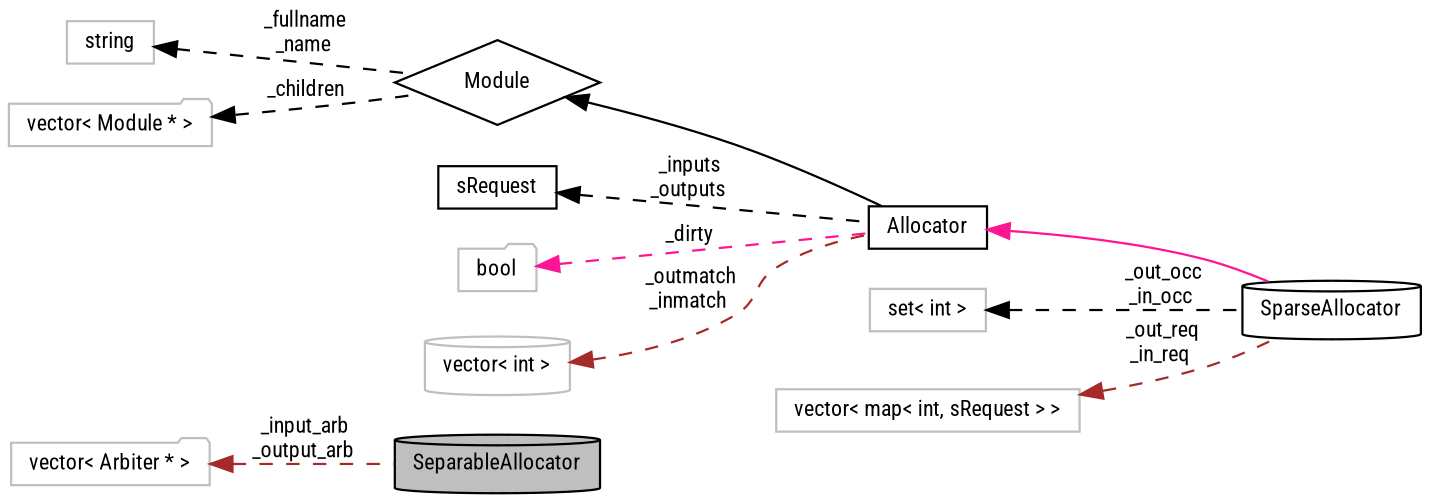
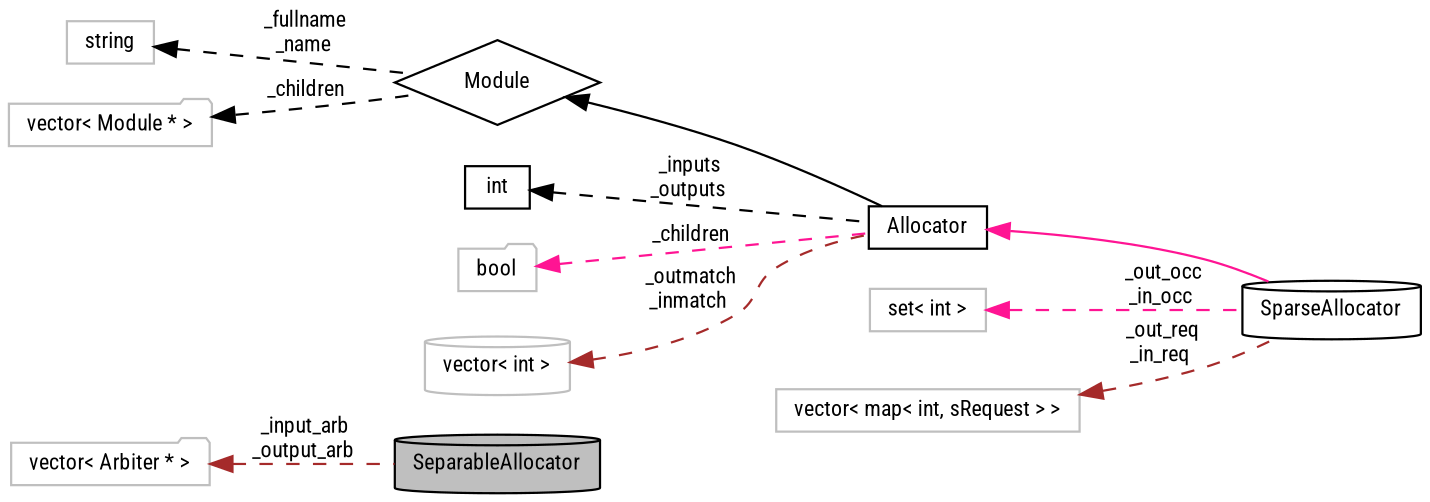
node "sRequest": label "sRequest" -> "int"
edge "Allocator" -> "bool": label " _dirty" -> " _children"
edge "SparseAllocator" -> "set< int >": color black -> deeppink
